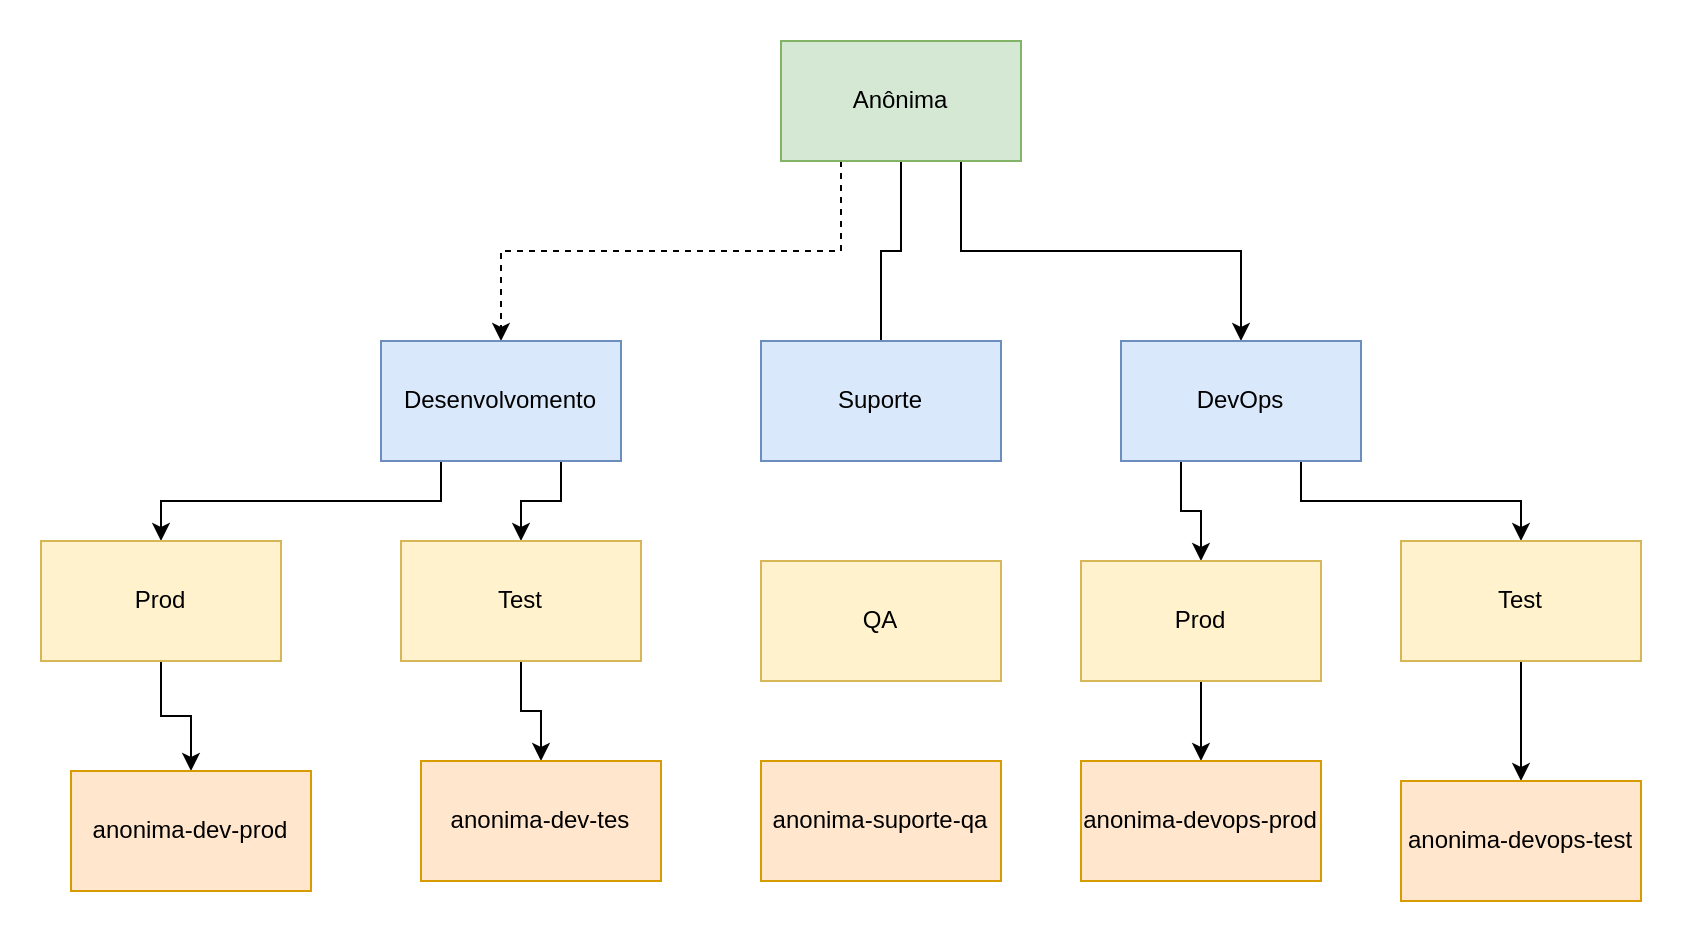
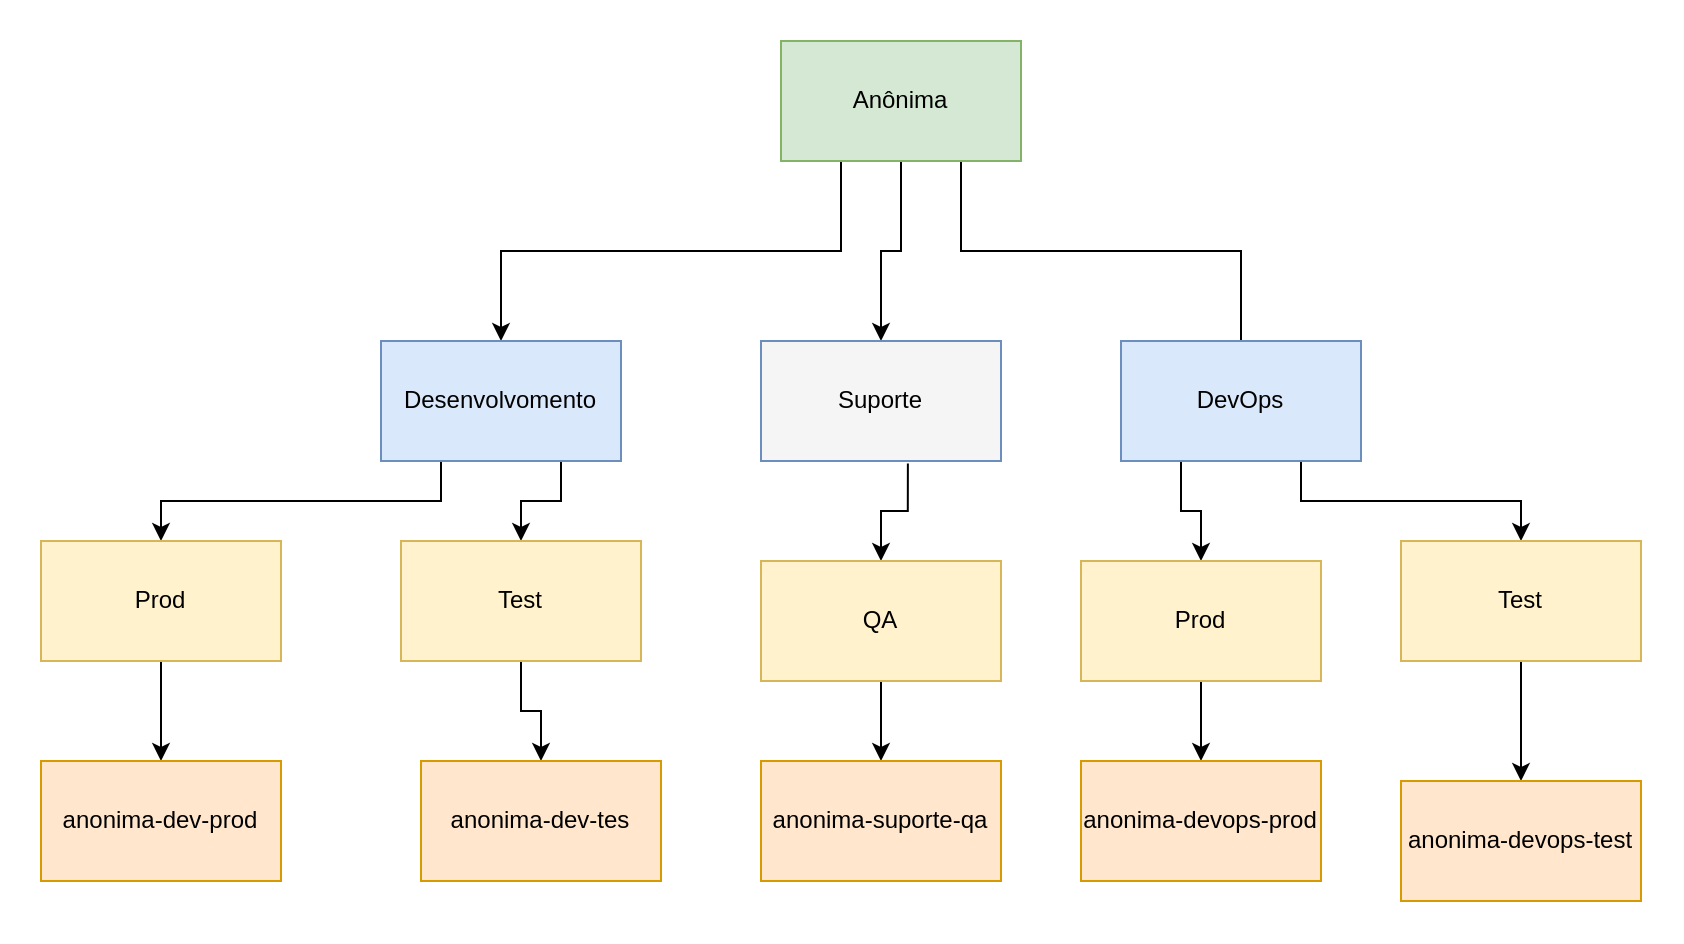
edge "Anônima" -> "Desenvolvomento": style dashed -> solid
edge "Anônima" -> "DevOps": arrowhead classic -> none
edge "Anônima" -- "Suporte": arrowhead none -> classic
node "Suporte": fillcolor #dae8fc -> #f5f5f5
edge "Suporte" -> "QA": added
edge "QA" -> "anonima-suporte-qa": added
node "anonima-dev-prod": moved (191, 831) -> (161, 821)
